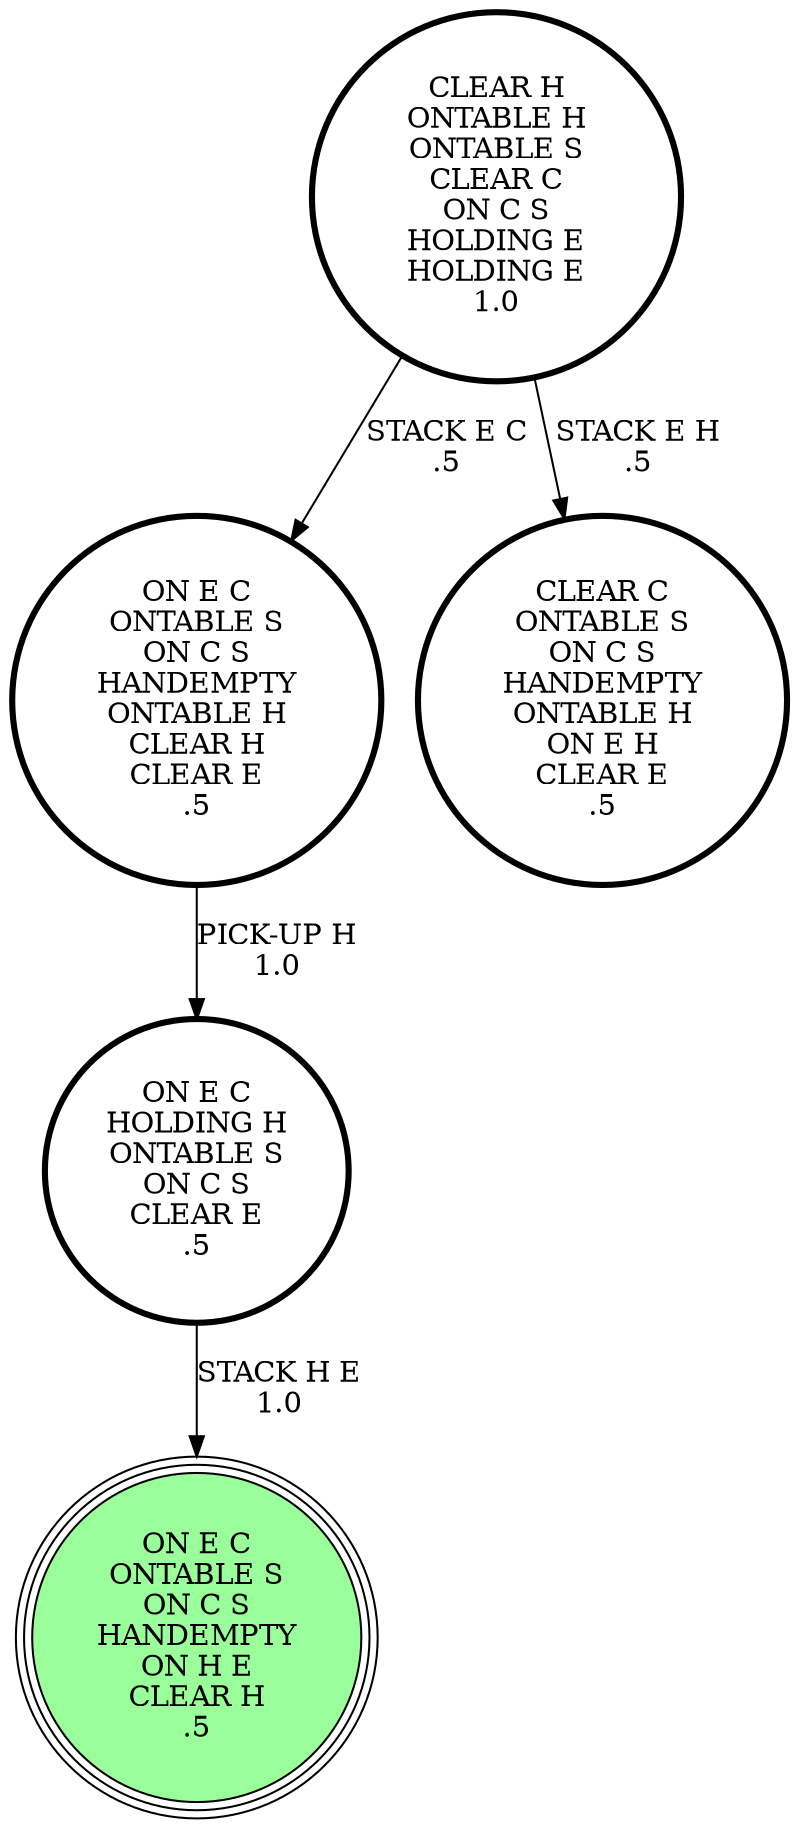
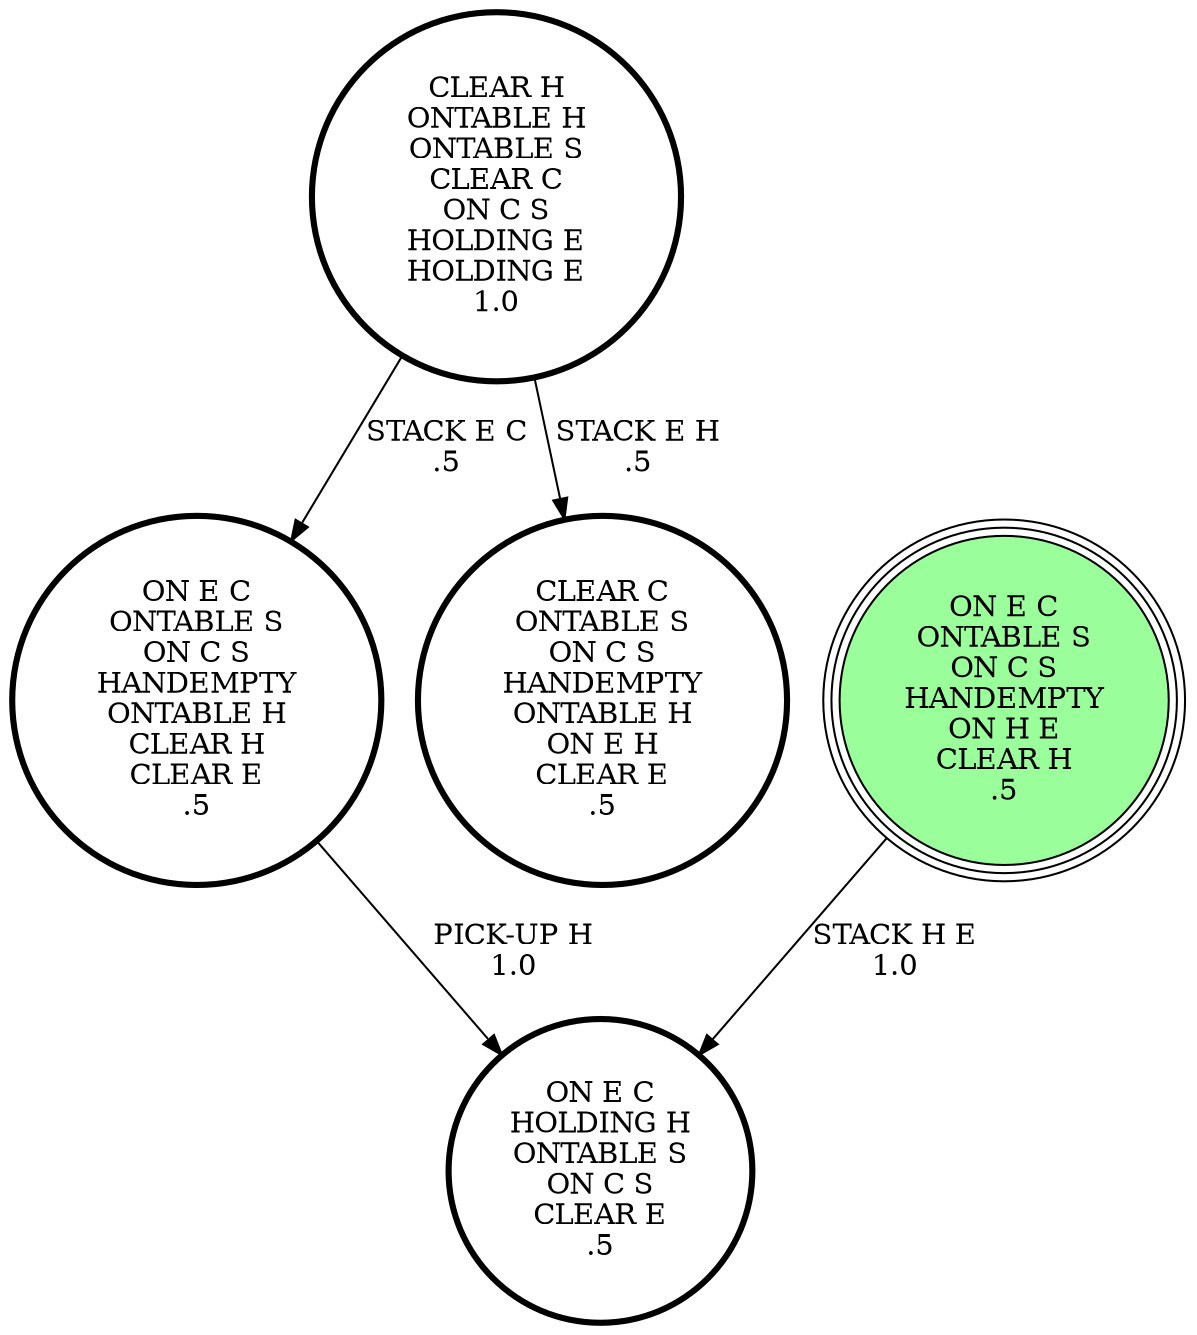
edge "ON E C HOLDING H ONTABLE S ON C S CLEAR E .5" -> "ON E C ONTABLE S ON C S HANDEMPTY ON H E CLEAR H .5": reversed
